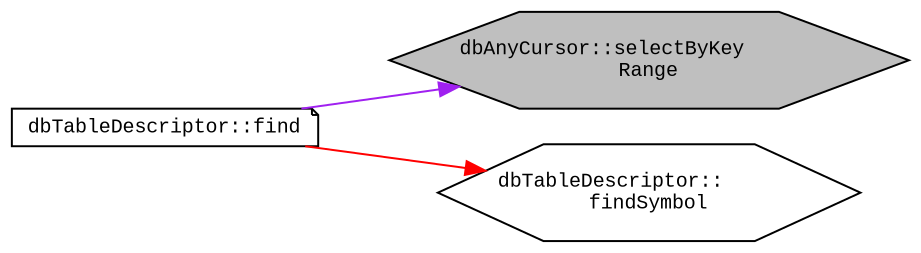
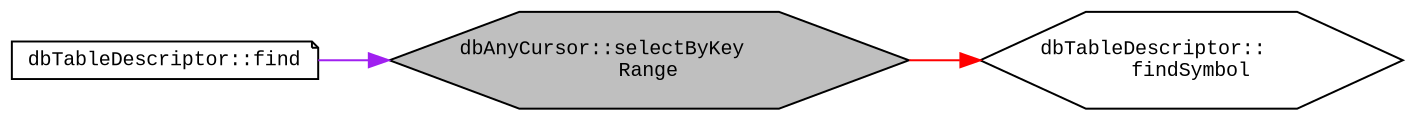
edge "dbTableDescriptor::find" -> "dbTableDescriptor:: findSymbol": now "dbAnyCursor::selectByKey Range" -> "dbTableDescriptor:: findSymbol"
